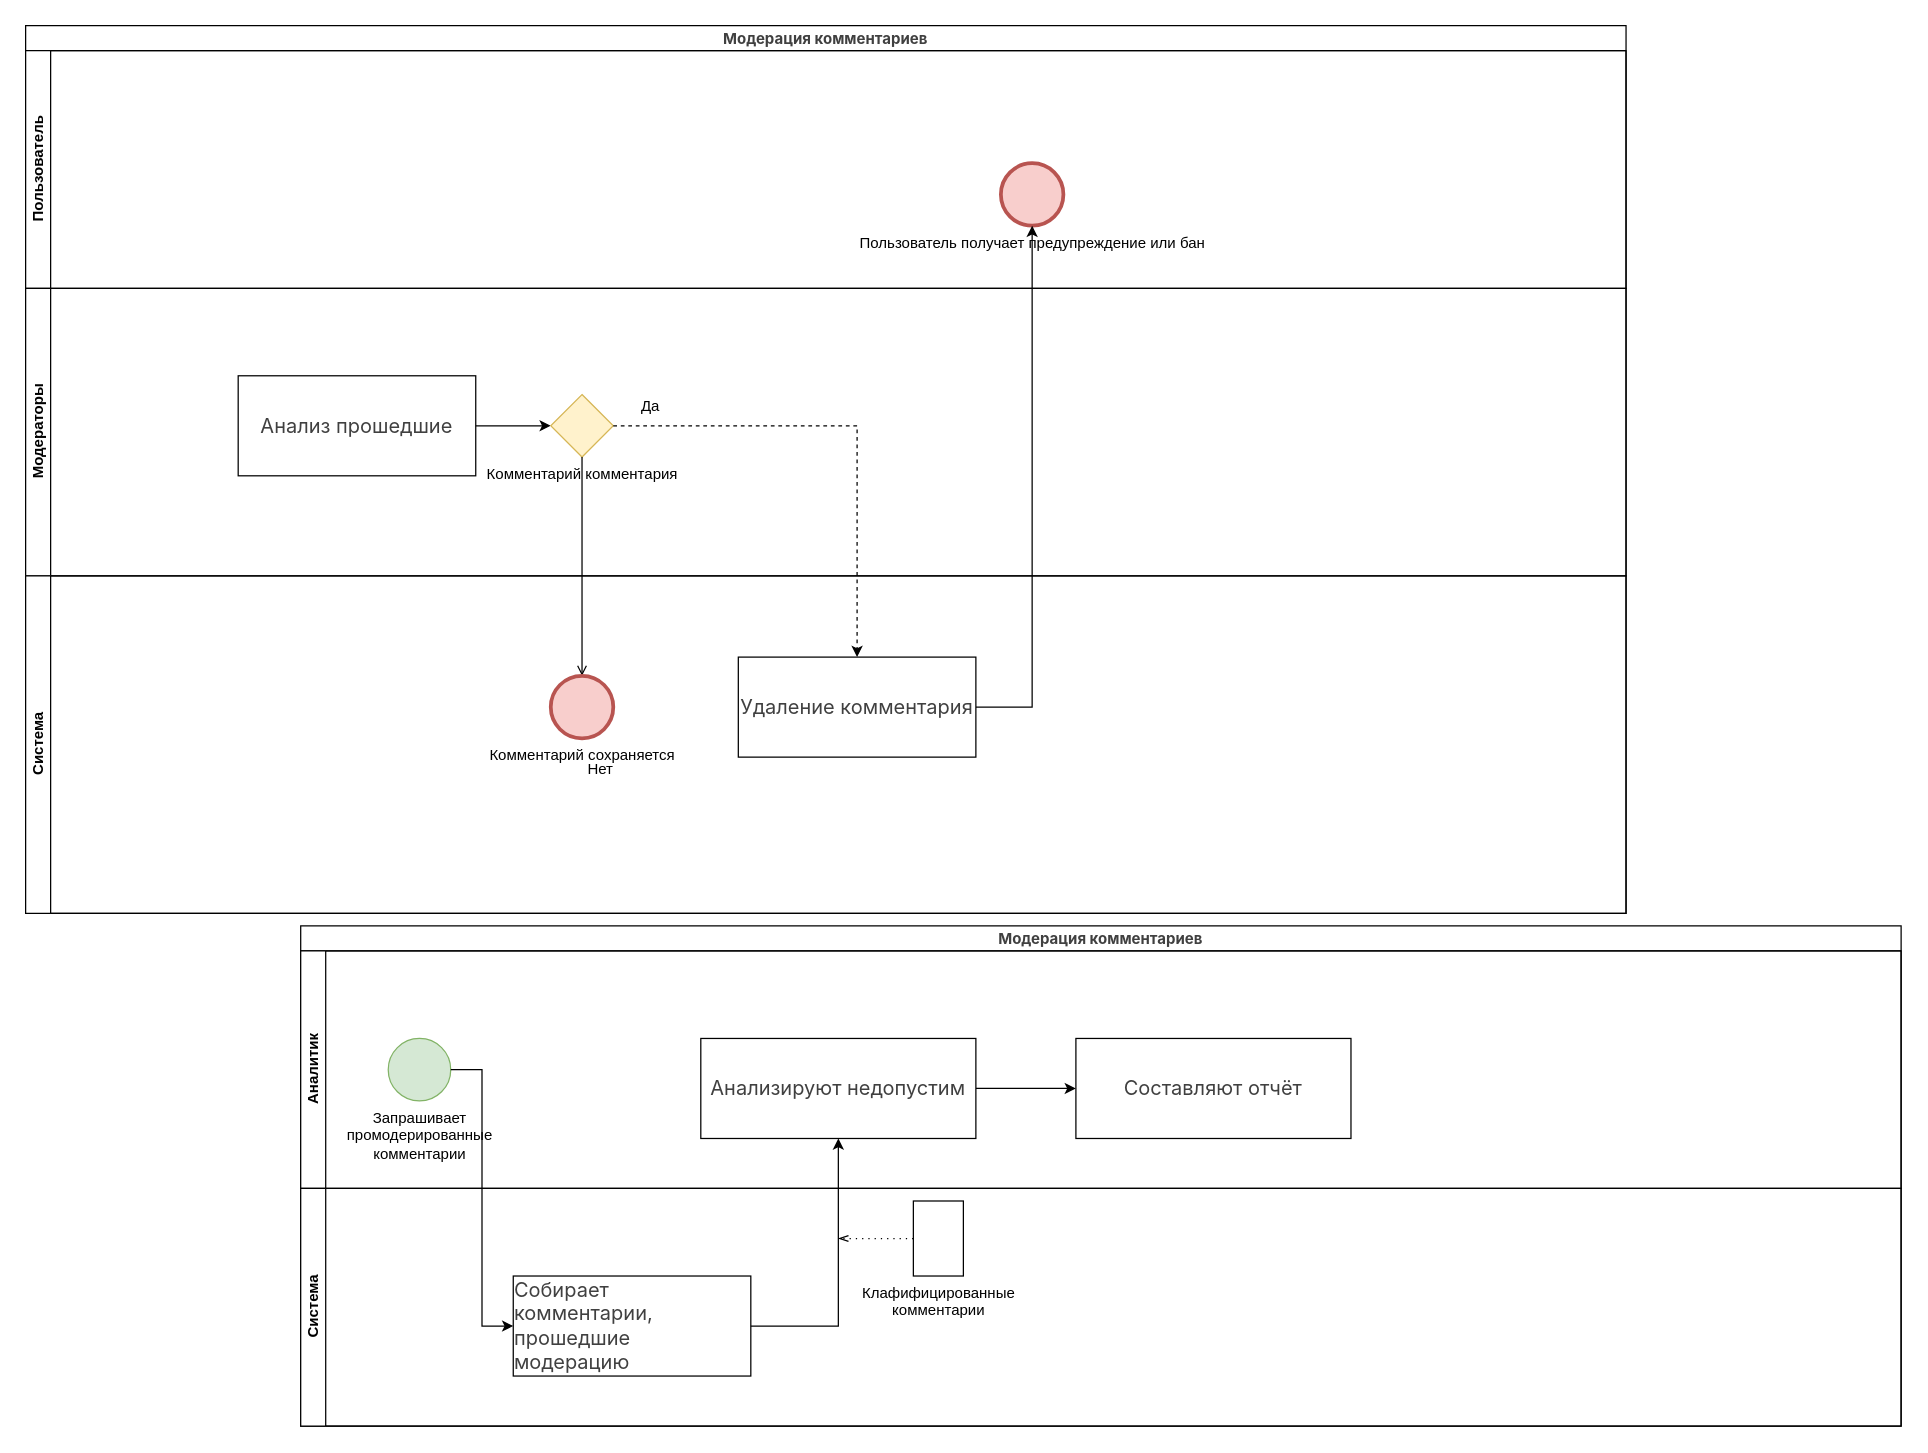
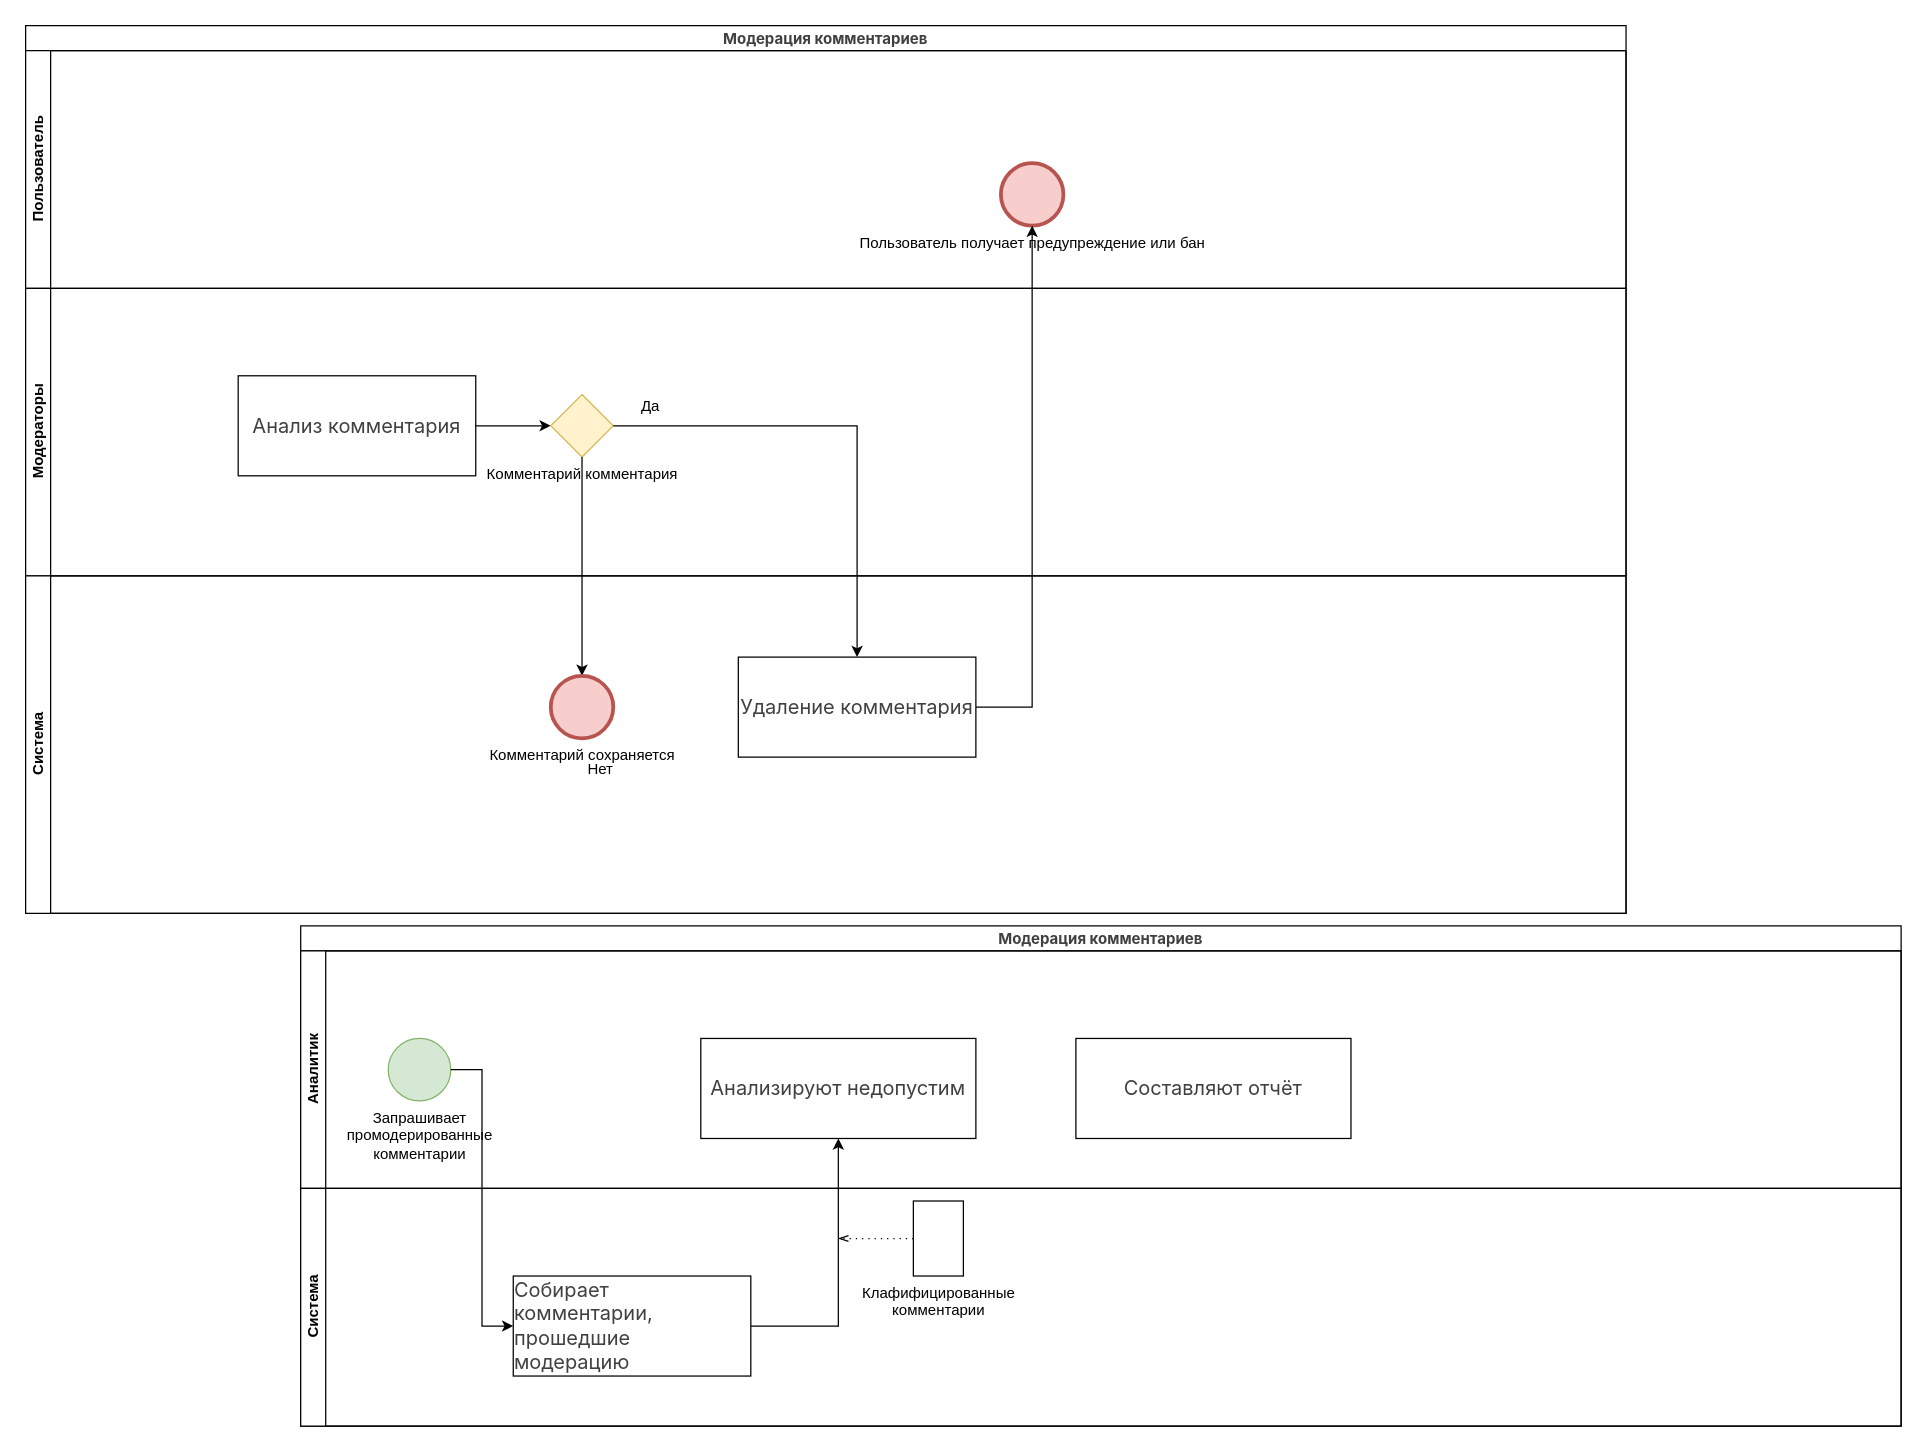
node "Анализ прошедшие": label "Анализ прошедшие" -> "Анализ комментария"
edge "Комментарий комментария" -> "Удаление комментария": style dashed -> solid
edge "Комментарий комментария" -> "Комментарий сохраняется": arrowhead open -> classic
edge "Анализируют недопустим" -> "Составляют отчёт": removed
